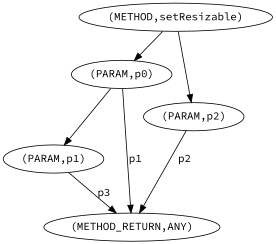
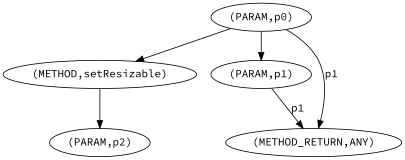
edge "(METHOD,setResizable)" -> "(PARAM,p0)": reversed
edge "(PARAM,p2)" -> "(METHOD_RETURN,ANY)": removed, label "p2"
edge "(PARAM,p1)" -> "(METHOD_RETURN,ANY)": label "p3" -> "p1"
